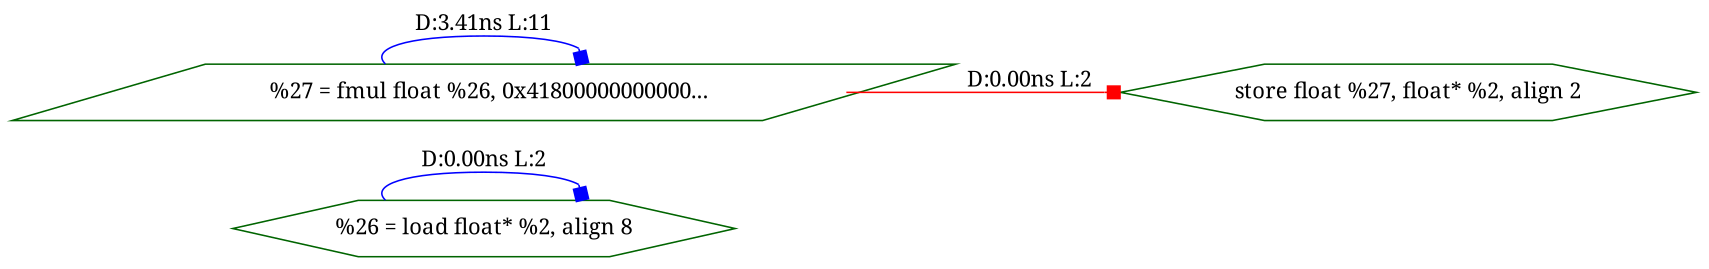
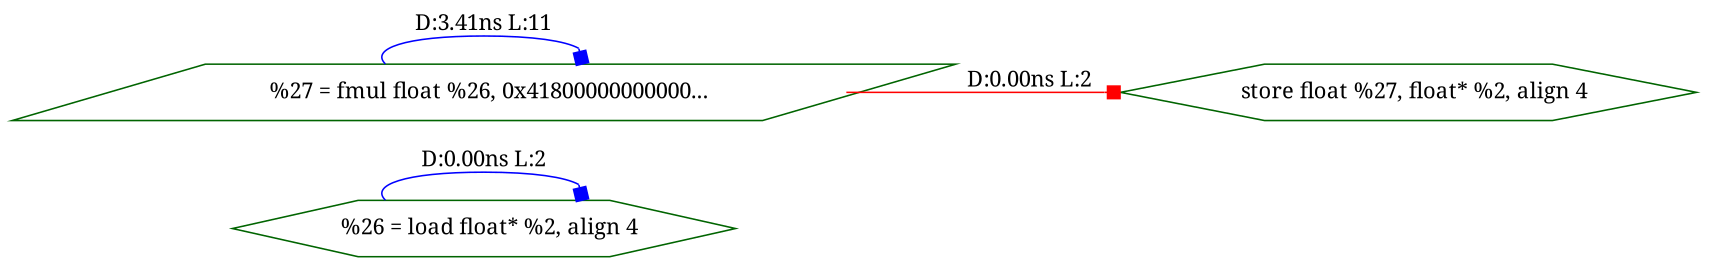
node "store float %27, float* %2, align 2": label "store float %27, float* %2, align 2" -> "store float %27, float* %2, align 4"
node "%26 = load float* %2, align 8": label "%26 = load float* %2, align 8" -> "%26 = load float* %2, align 4"
